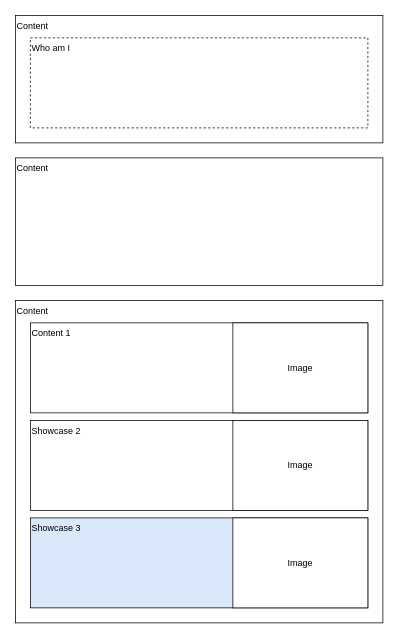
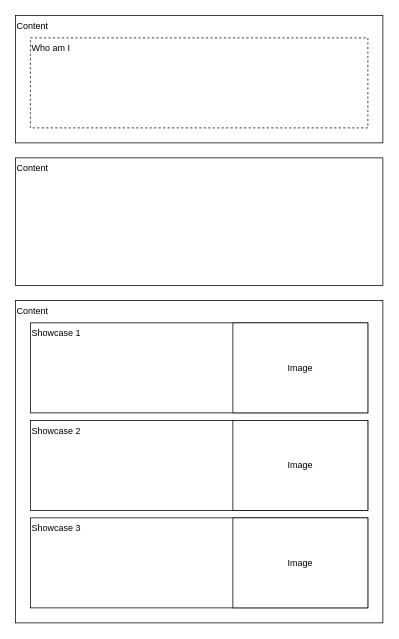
node "Content 1": label "Content 1" -> "Showcase 1"
node "Showcase 3": fillcolor #dae8fc -> #ffffff
